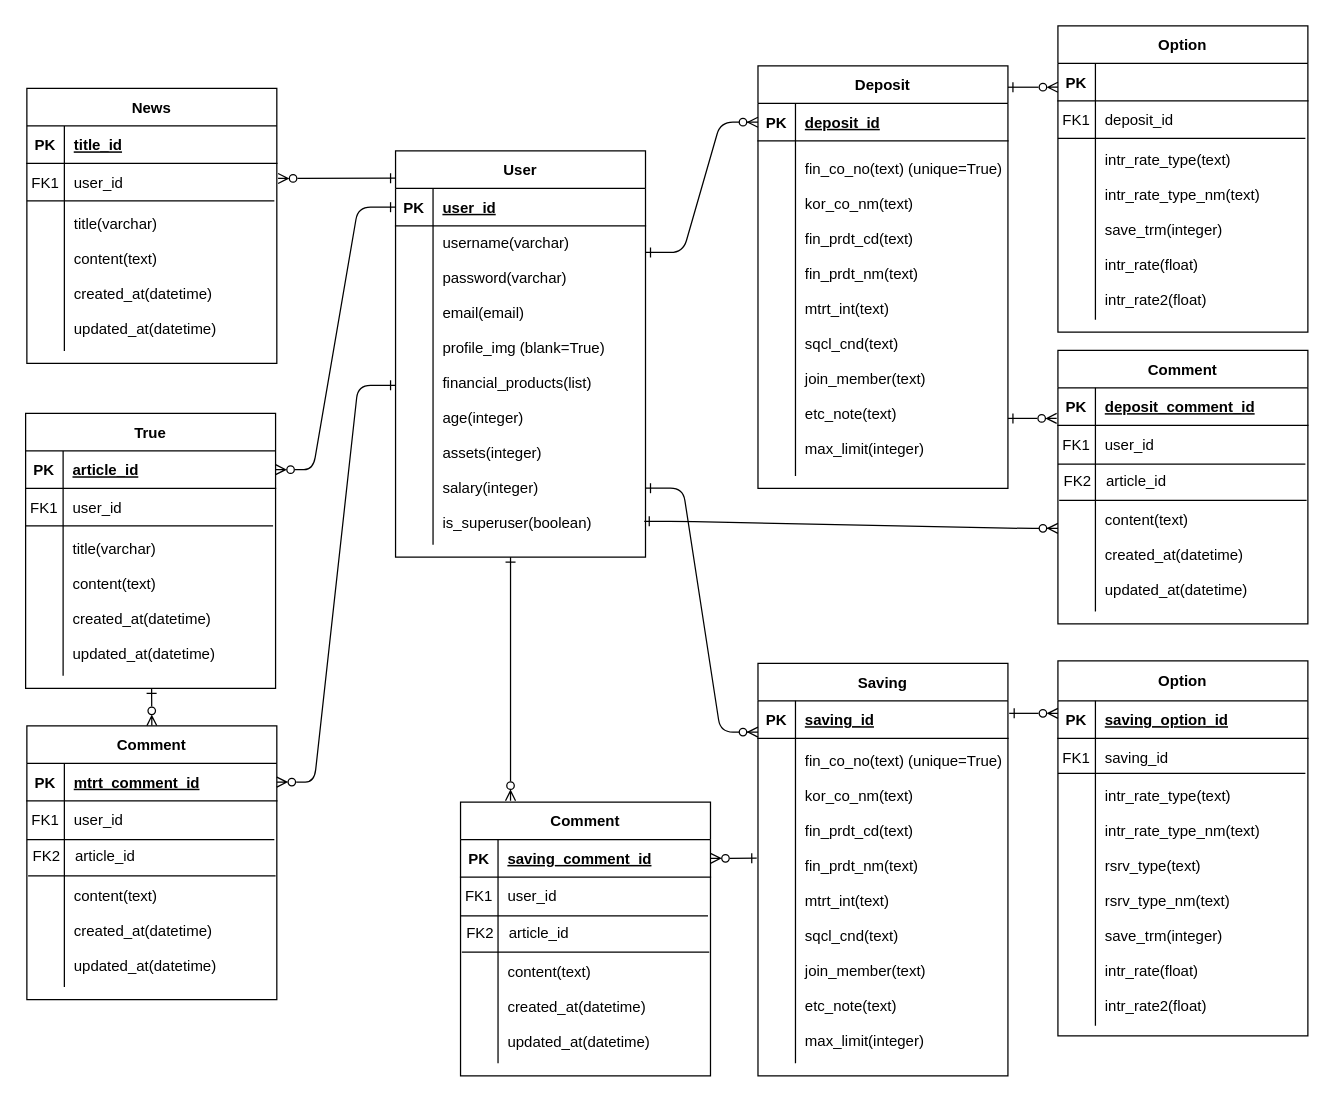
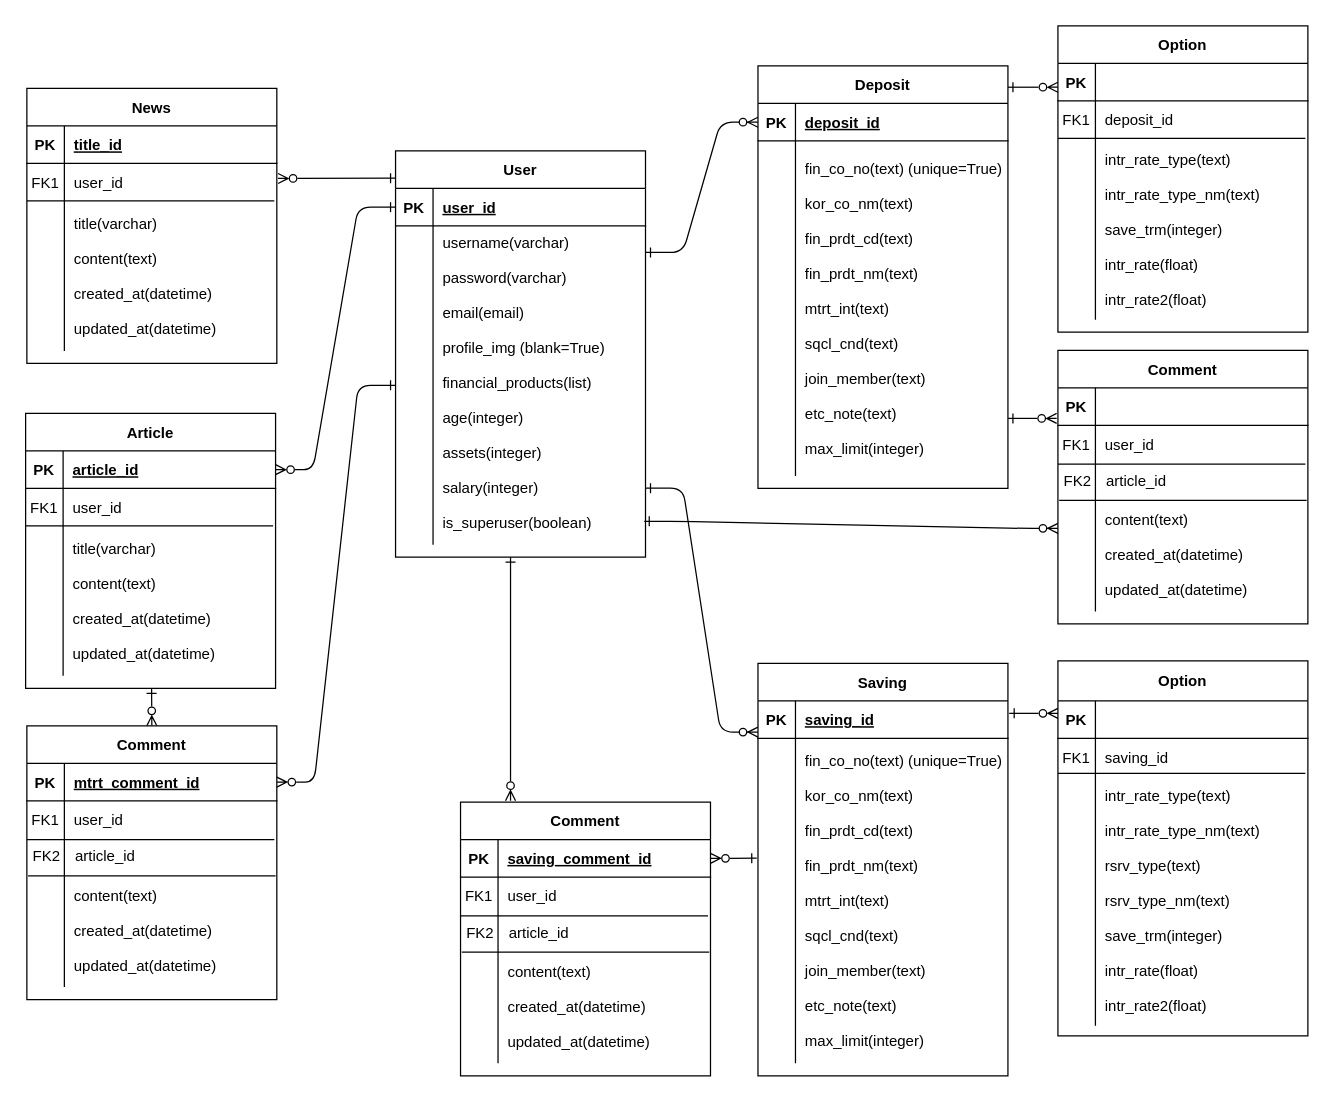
node "deposit_comment_id": removed
node "True": label "True" -> "Article"
node "saving_option_id": removed
